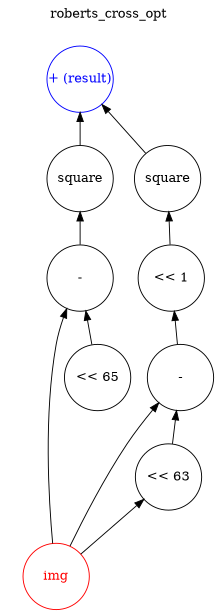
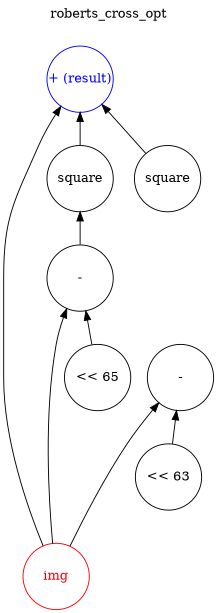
node "<< 1": removed
edge "img" -> "<< 63": now "img" -> "+ (result)"
